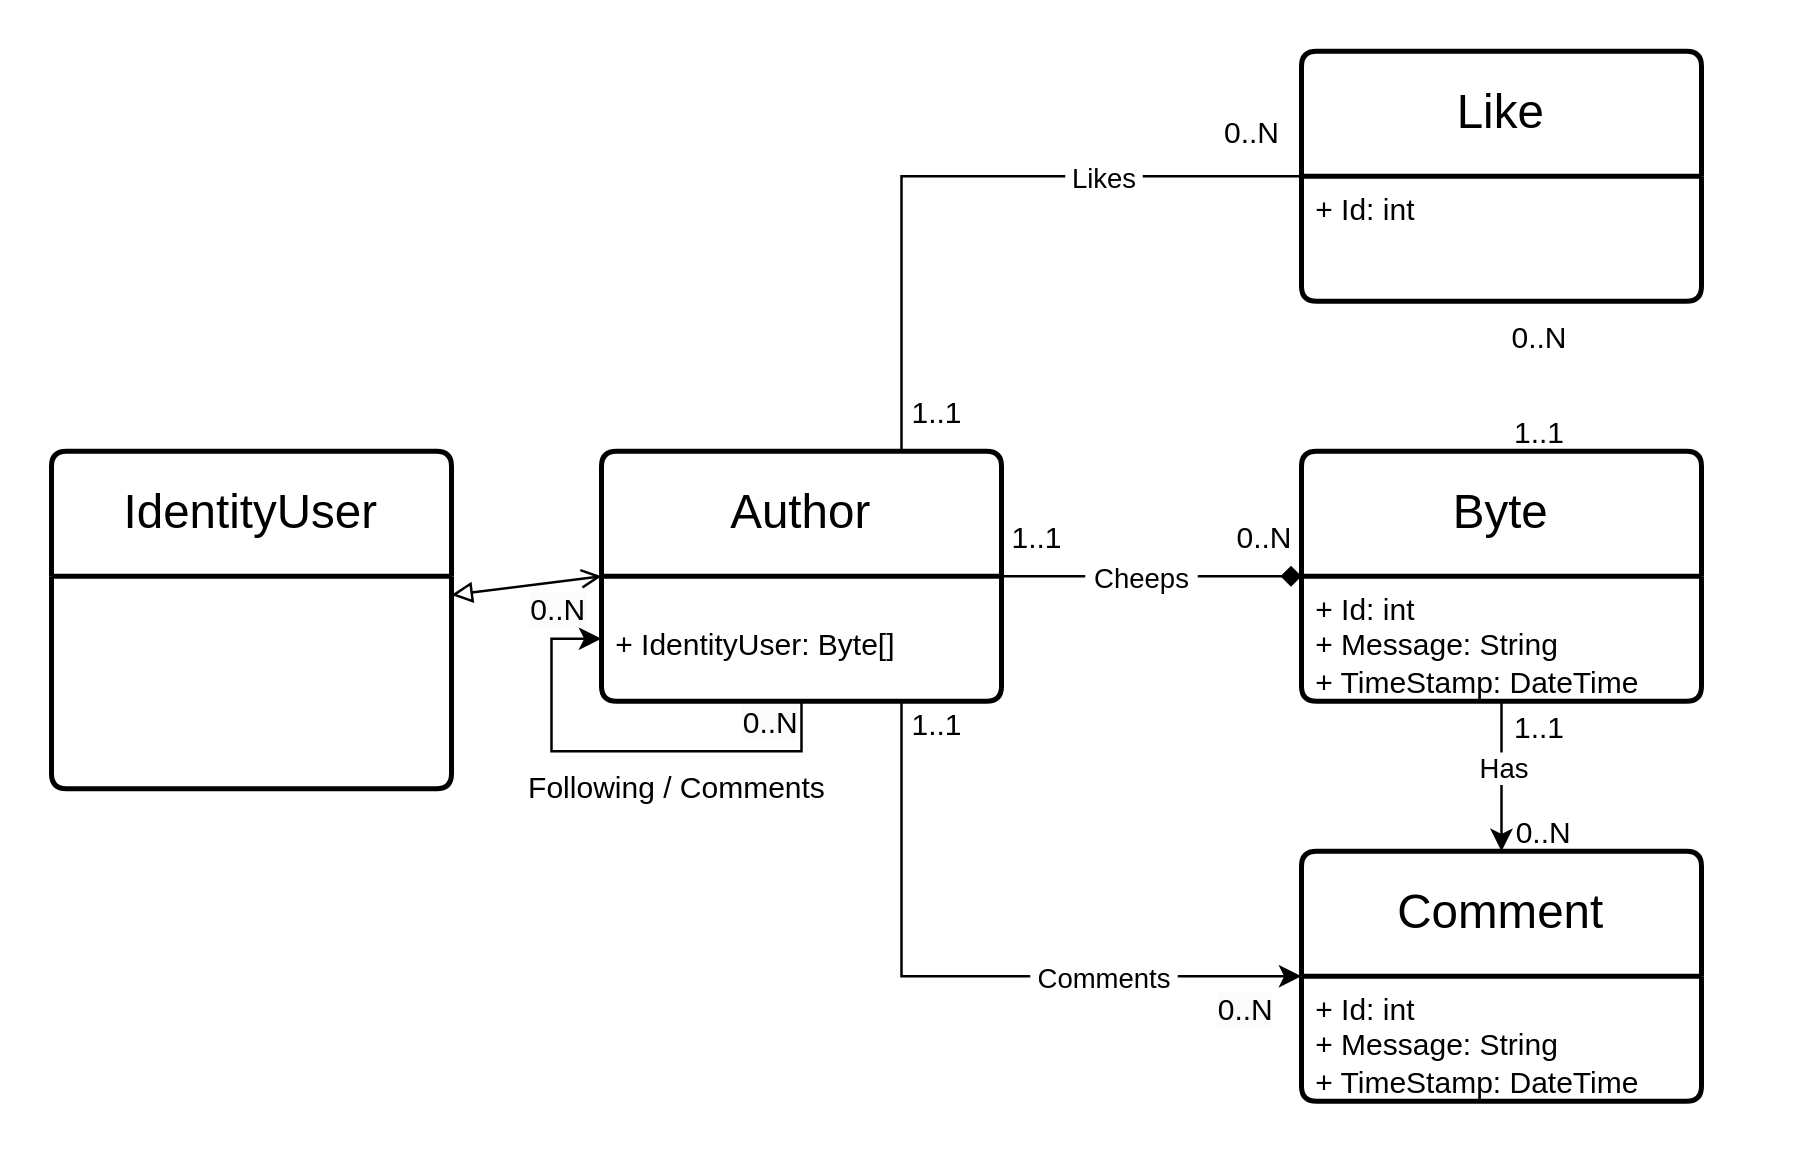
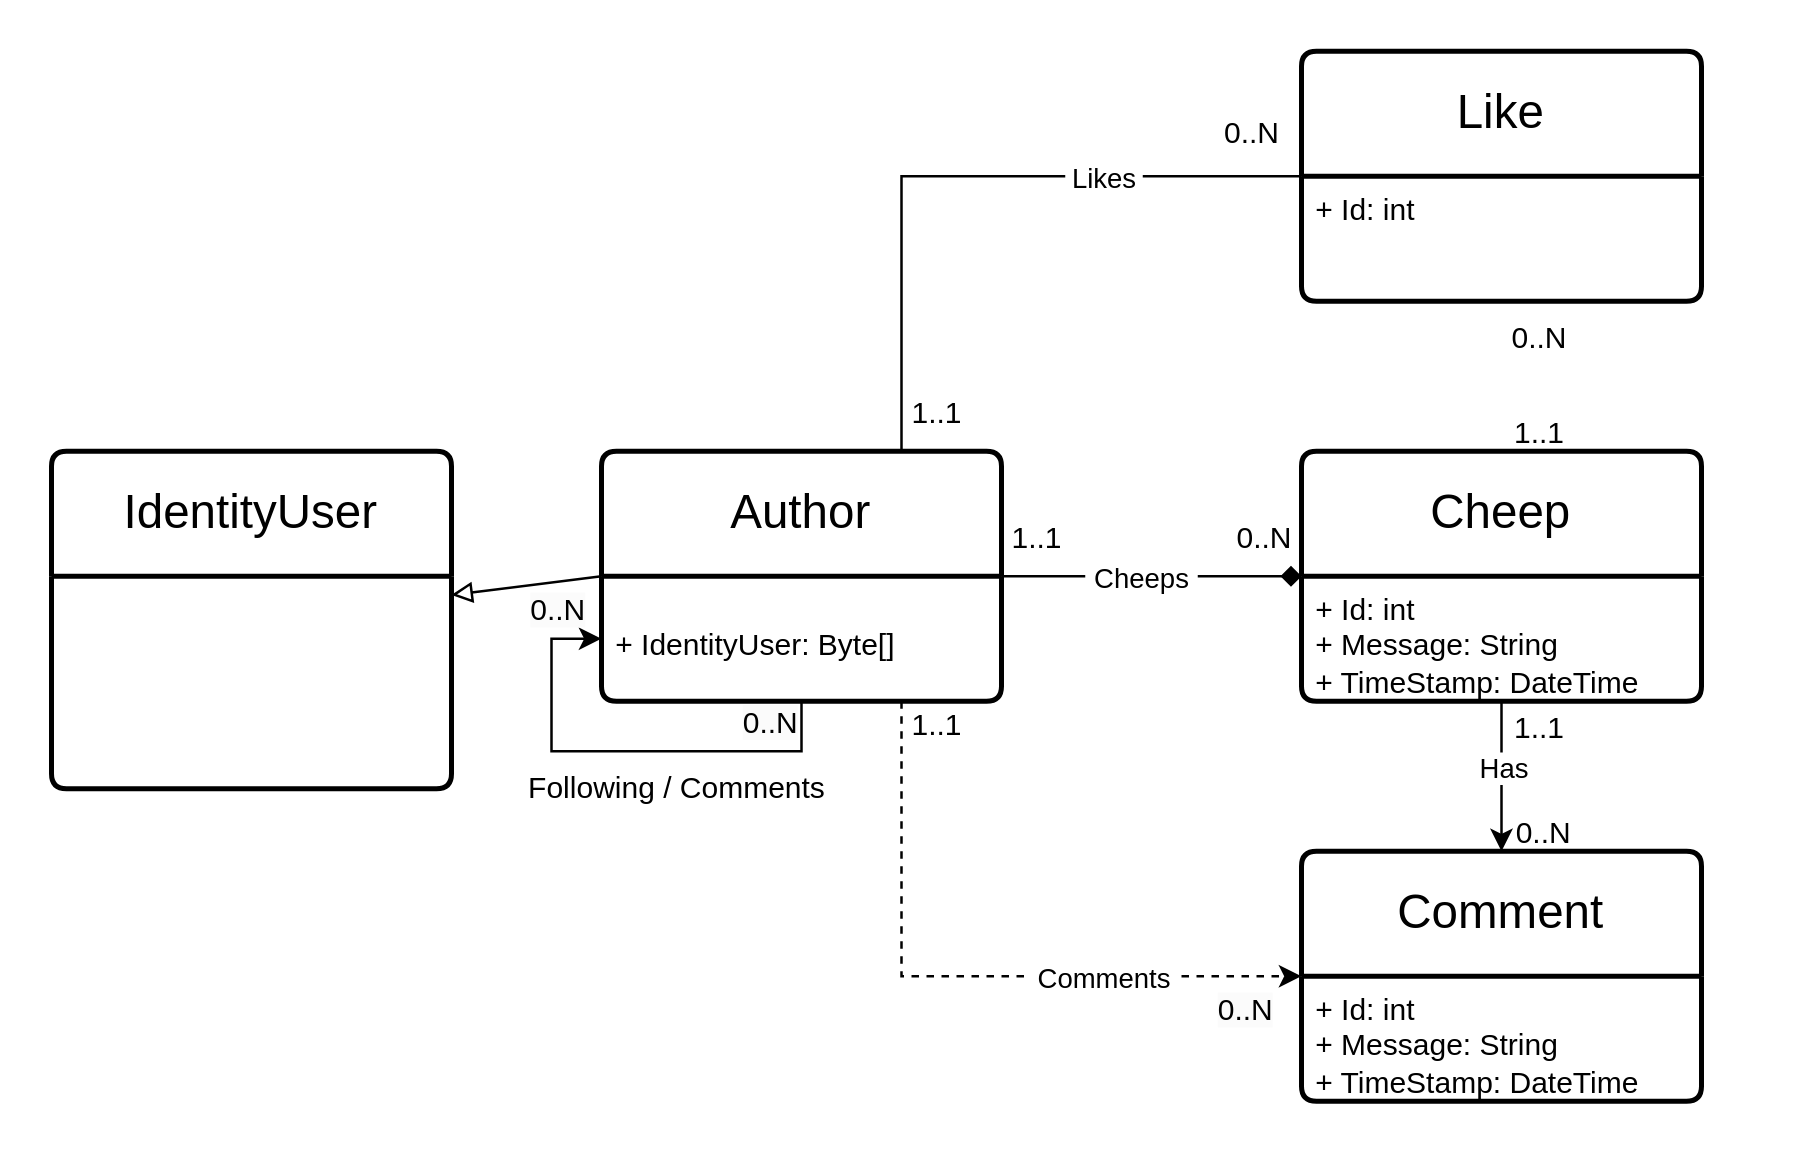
node "Byte": label "Byte" -> "Cheep"
edge "IdentityUser" -- "+ IdentityUser: Byte[]": arrowhead open -> none
edge "+ IdentityUser: Byte[]" -> "Comment": style solid -> dashed
